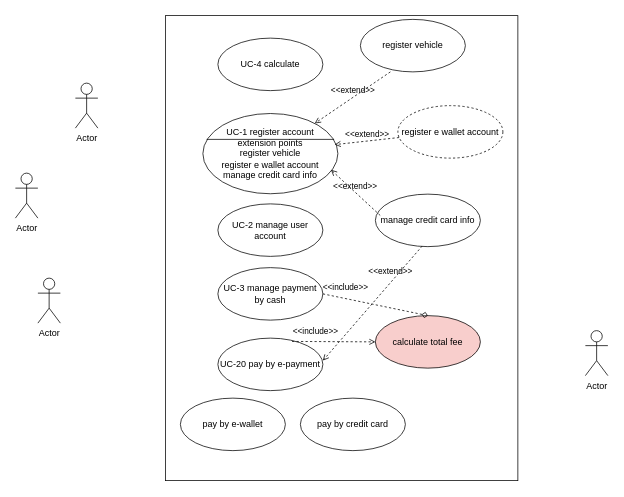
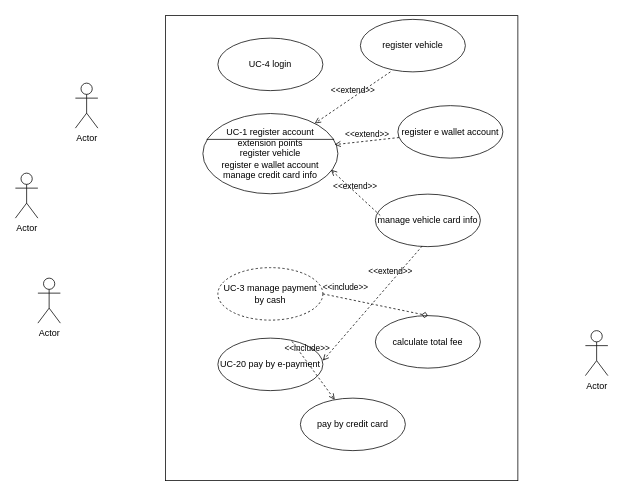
node "UC-4 calculate": label "UC-4 calculate" -> "UC-4 login"
node "register e wallet account": style dashed -> solid
node "manage credit card info": label "manage credit card info" -> "manage vehicle card info"
node "UC-2 manage user account": removed
node "UC-3 manage payment by cash": style solid -> dashed
edge "UC-20 pay by e-payment" -> "calculate total fee": now "UC-20 pay by e-payment" -> "pay by credit card"
node "calculate total fee": fillcolor #f8cecc -> #ffffff
node "pay by e-wallet": removed
